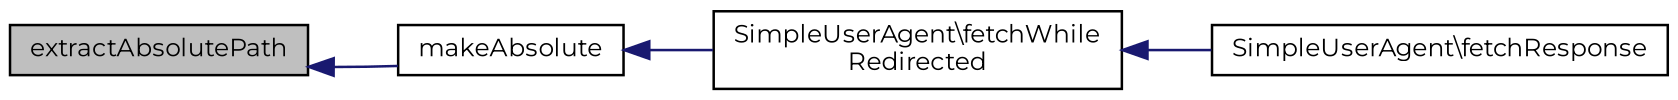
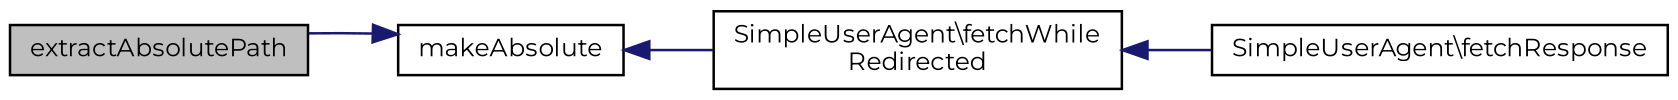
edge "makeAbsolute" -> "extractAbsolutePath": reversed
